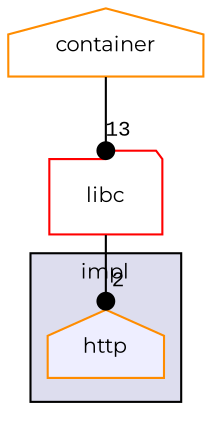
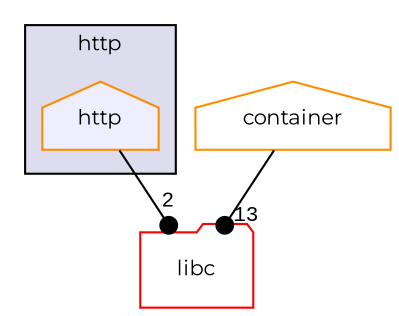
edge "libc" -> "http": reversed
cluster "impl": label "impl" -> "http"
